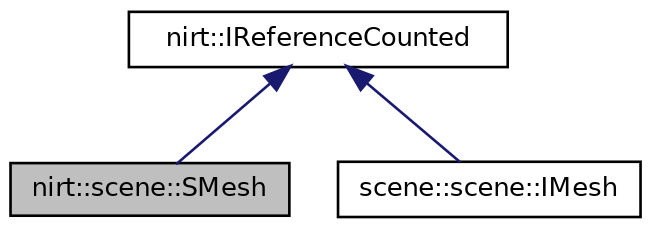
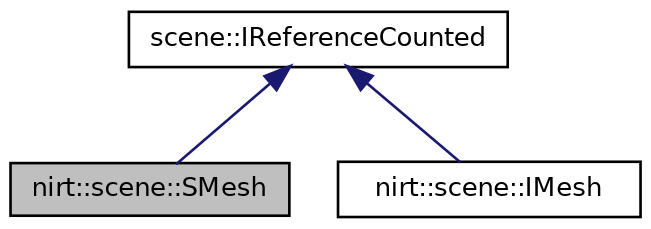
node "nirt::IReferenceCounted": label "nirt::IReferenceCounted" -> "scene::IReferenceCounted"
node "scene::scene::IMesh": label "scene::scene::IMesh" -> "nirt::scene::IMesh"
